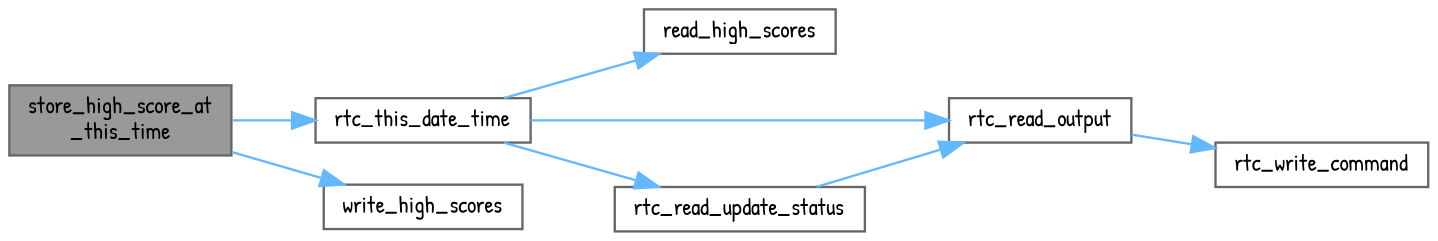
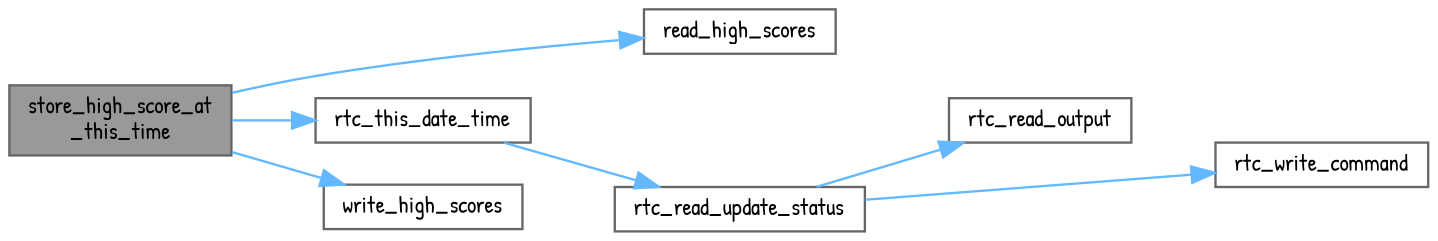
edge "rtc_this_date_time" -> "read_high_scores": now "store_high_score_at _this_time" -> "read_high_scores"
edge "rtc_this_date_time" -> "rtc_read_output": removed
edge "rtc_read_output" -> "rtc_write_command": now "rtc_read_update_status" -> "rtc_write_command"
